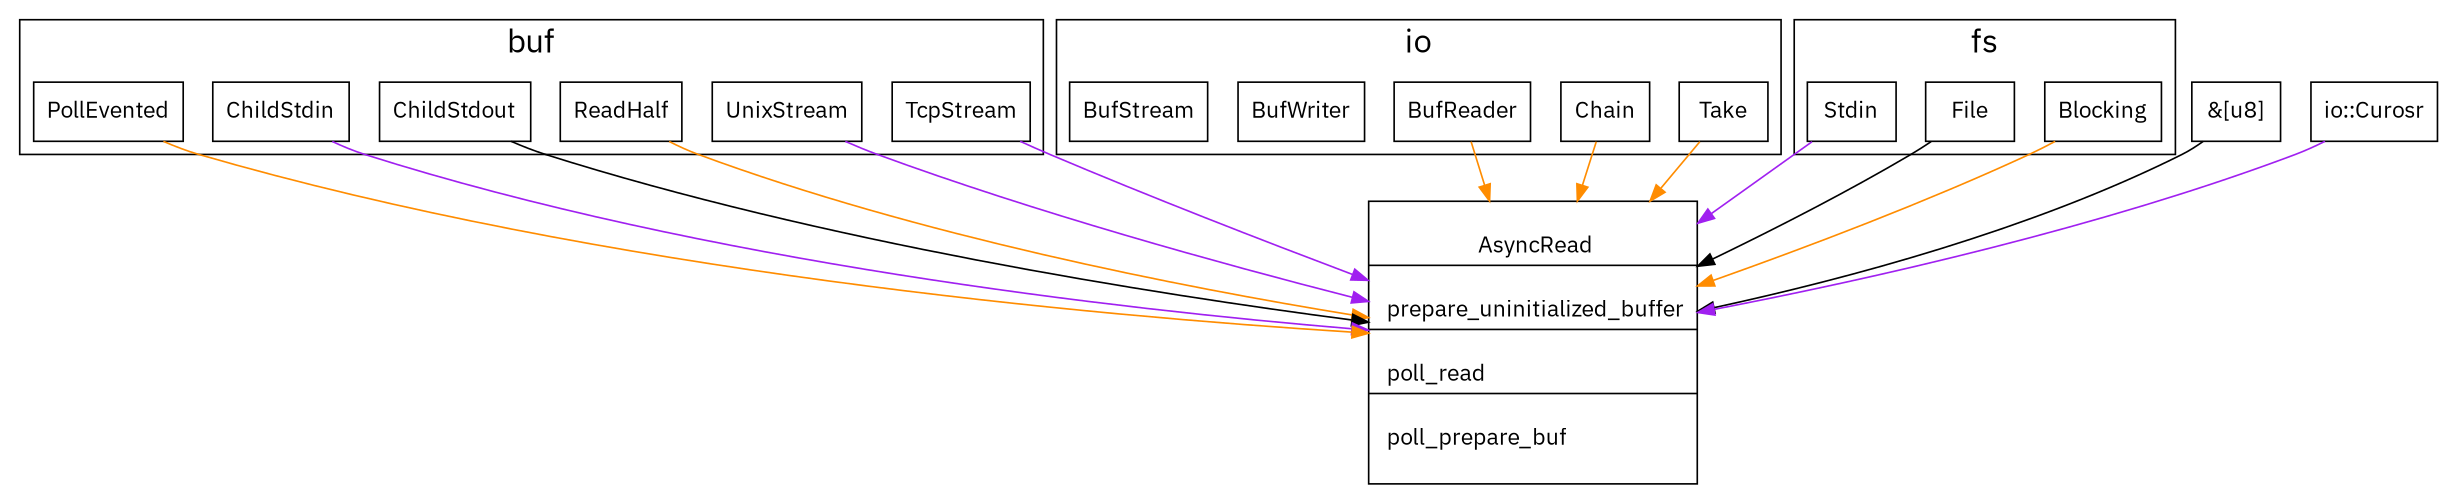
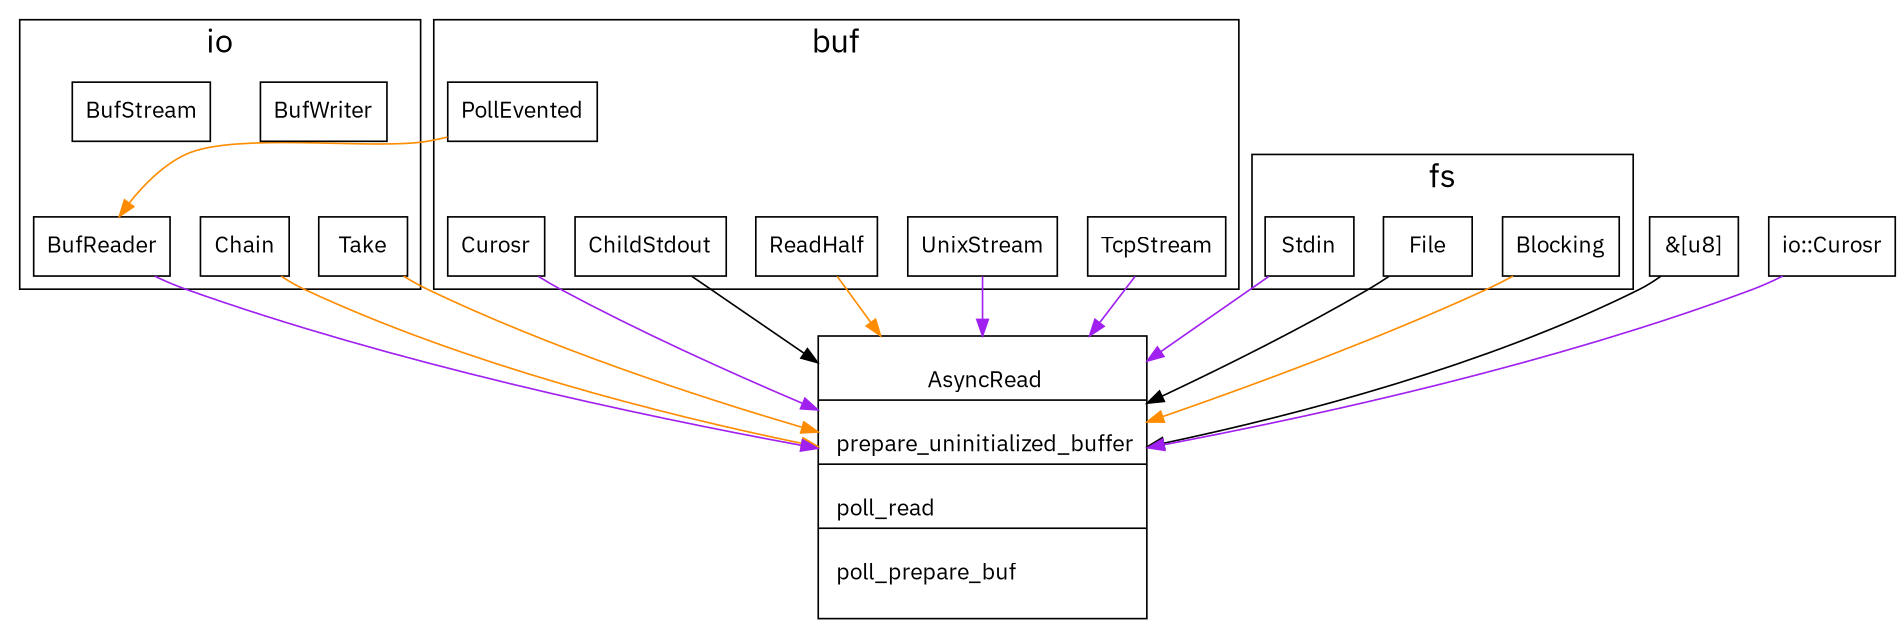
node "ChildStdin": label "ChildStdin" -> "Curosr"
edge "BufReader" -> "AsyncRead": color darkorange -> purple
edge "PollEvented" -> "AsyncRead": now "PollEvented" -> "BufReader"
